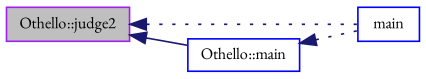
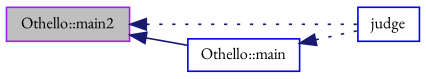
node "Othello::judge2": label "Othello::judge2" -> "Othello::main2"
node "main": label "main" -> "judge"
